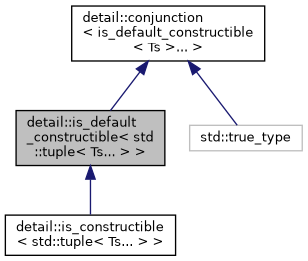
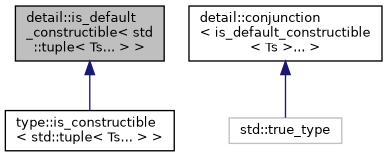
edge "detail::is_default _constructible< std ::tuple< Ts... > >" -> "detail::conjunction < is_default_constructible < Ts >... >": removed
node "detail::is_constructible < std::tuple< Ts... > >": label "detail::is_constructible < std::tuple< Ts... > >" -> "type::is_constructible < std::tuple< Ts... > >"
